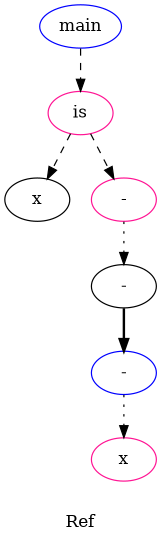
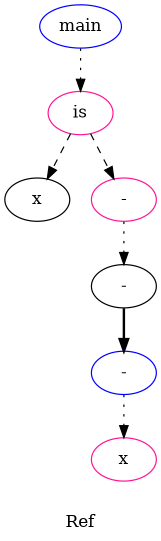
edge "main" -> "is": style dashed -> dotted
